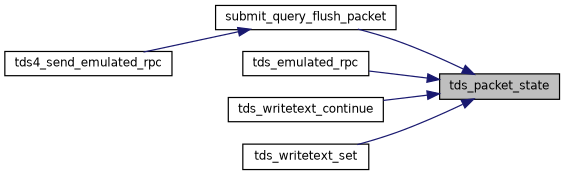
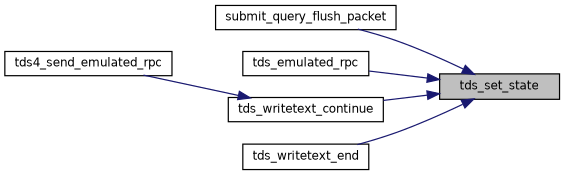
edge "tds4_send_emulated_rpc" -> "submit_query_flush_packet": now "tds4_send_emulated_rpc" -> "tds_writetext_continue"
node "tds_packet_state": label "tds_packet_state" -> "tds_set_state"
node "tds_writetext_set": label "tds_writetext_set" -> "tds_writetext_end"
